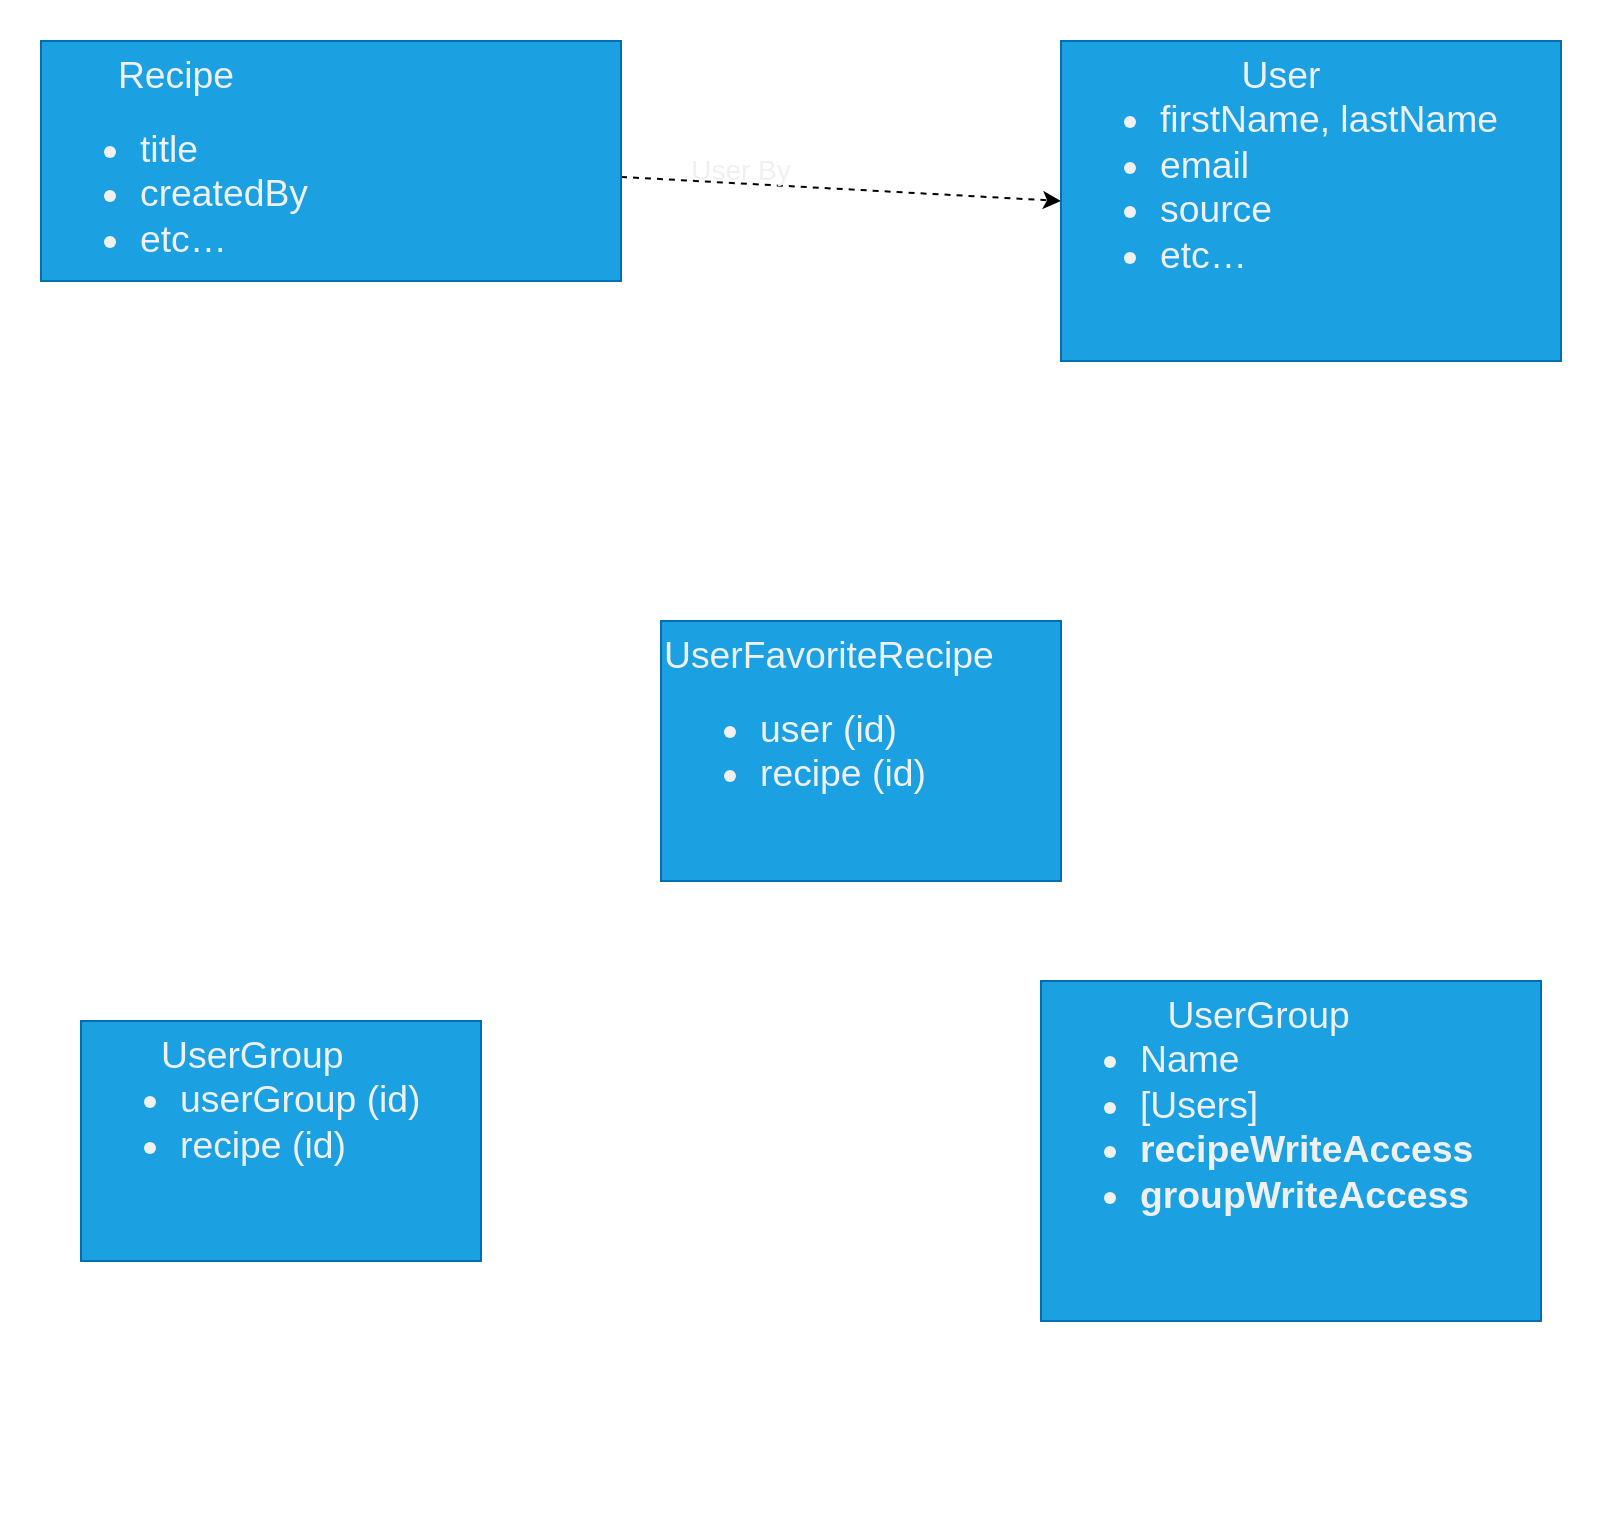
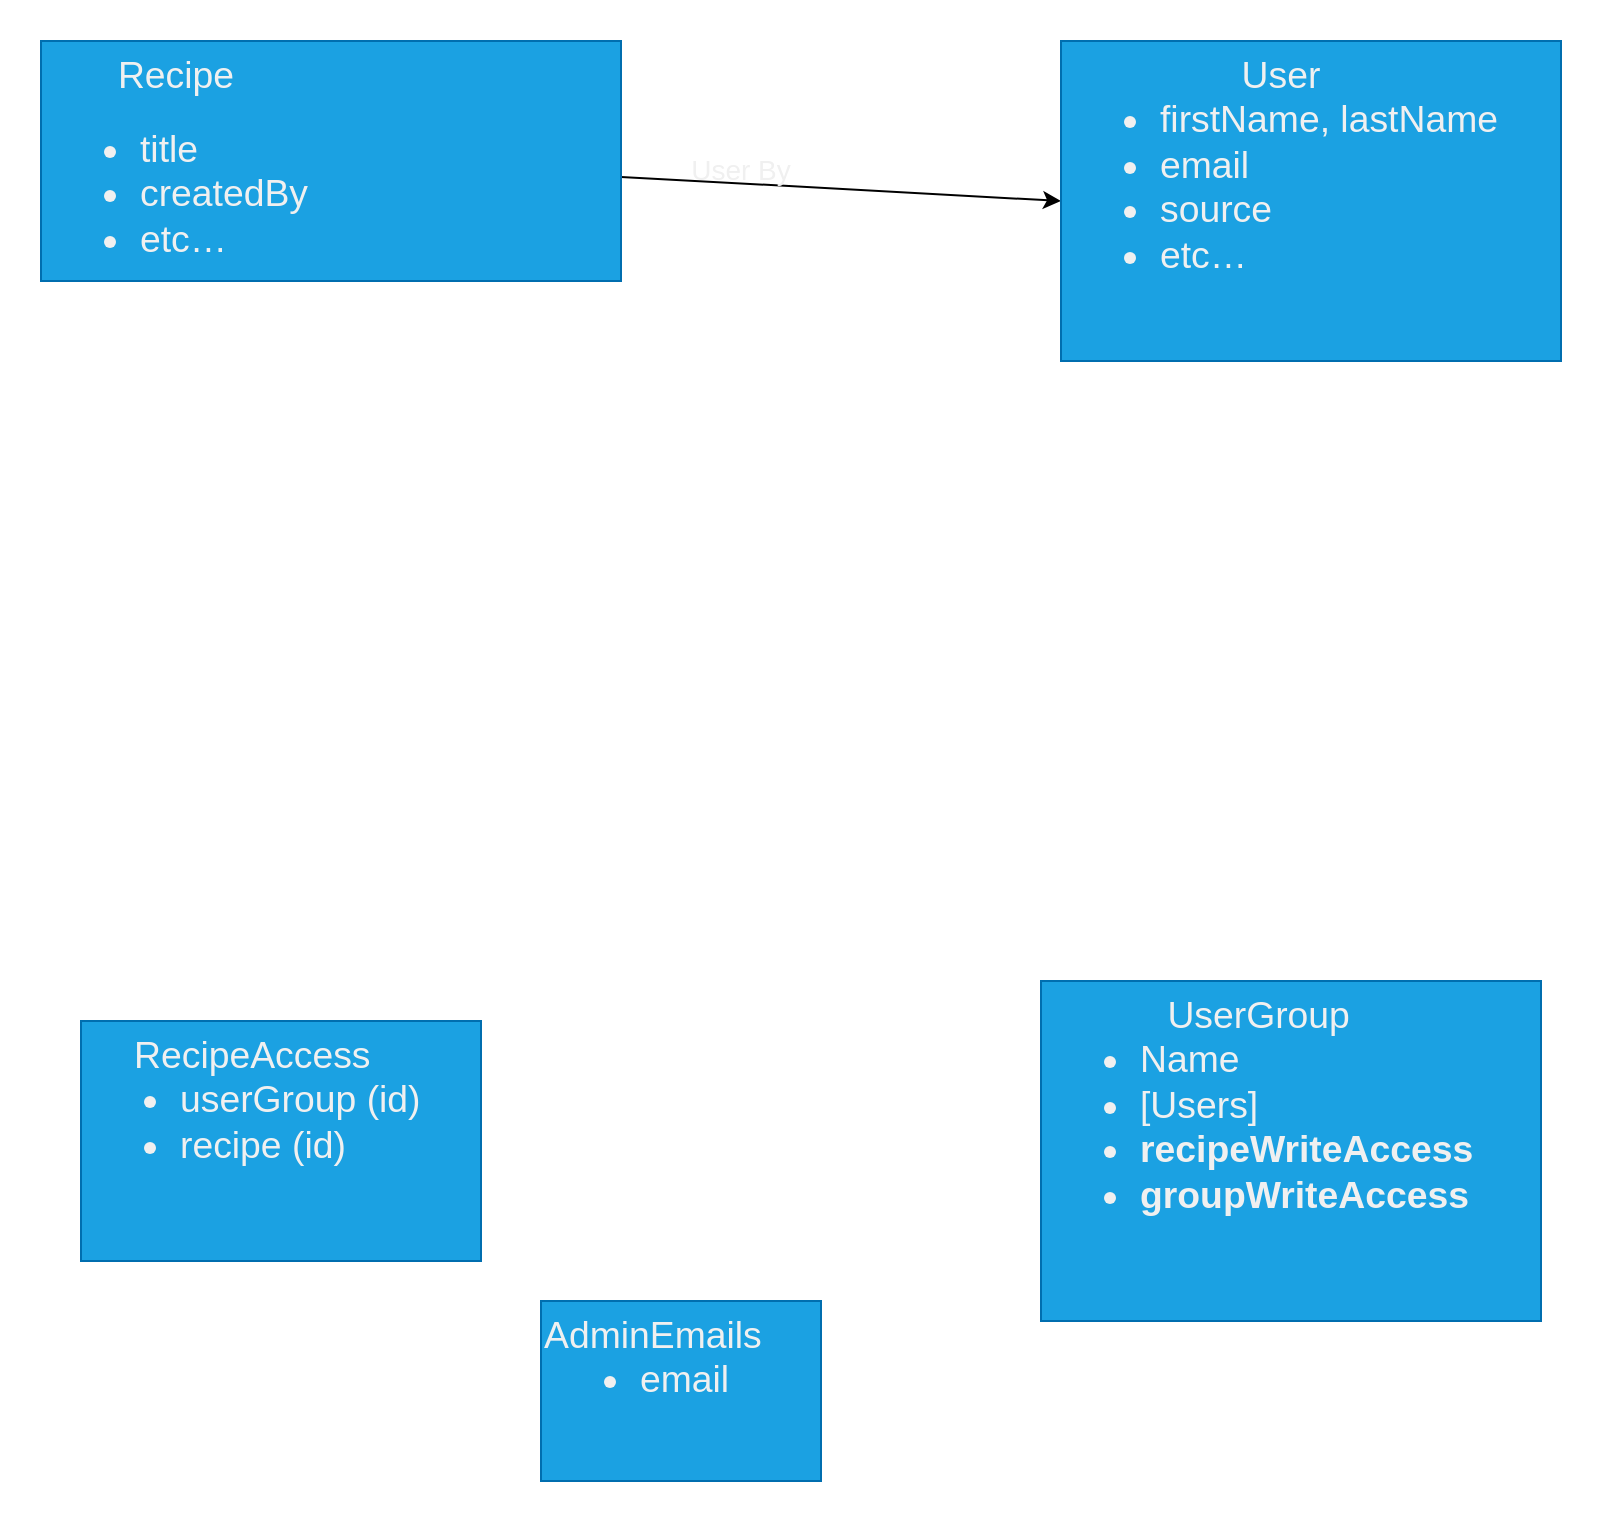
edge "Recipe title createdBy etc…" -> "User firstName, lastName email source etc…": style dashed -> solid
node "UserFavoriteRecipe user (id) recipe (id)": removed
node "UserGroup userGroup (id) recipe (id)": label "UserGroup userGroup (id) recipe (id)" -> "RecipeAccess userGroup (id) recipe (id)"
node "AdminEmails email": added
